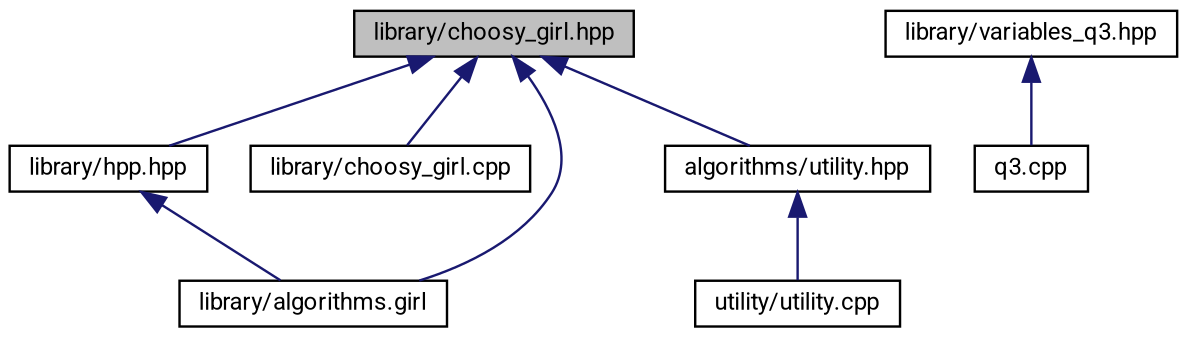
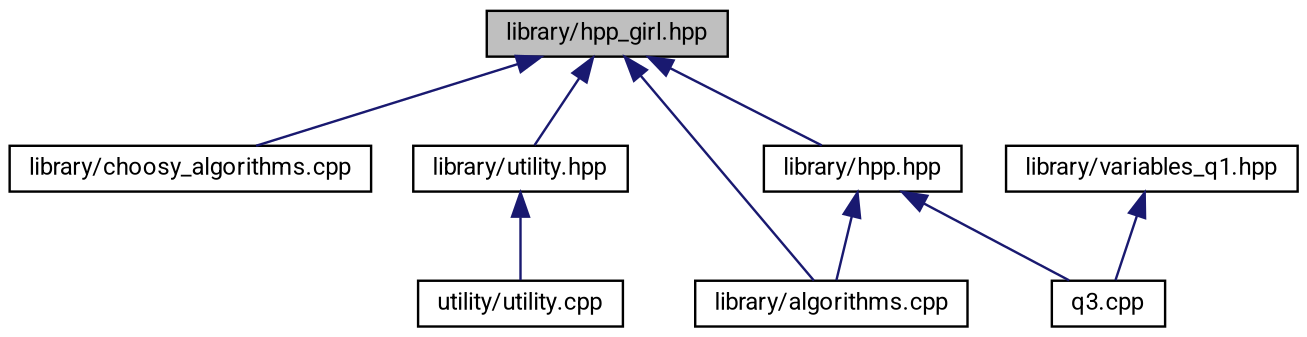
node "library/choosy_girl.hpp": label "library/choosy_girl.hpp" -> "library/hpp_girl.hpp"
node "library/variables_q3.hpp": label "library/variables_q3.hpp" -> "library/variables_q1.hpp"
node "library/choosy_girl.cpp": label "library/choosy_girl.cpp" -> "library/choosy_algorithms.cpp"
node "algorithms/utility.hpp": label "algorithms/utility.hpp" -> "library/utility.hpp"
edge "q3.cpp" -> "library/hpp.hpp": added
node "library/algorithms.girl": label "library/algorithms.girl" -> "library/algorithms.cpp"
